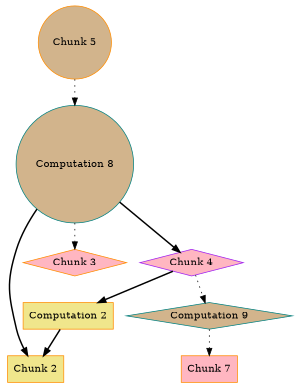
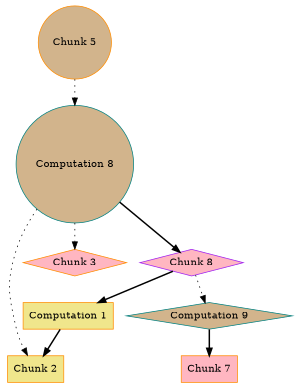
node "Chunk 4": label "Chunk 4" -> "Chunk 8"
edge "Computation 8" -> "Chunk 2": style bold -> dotted
node "Computation 2": label "Computation 2" -> "Computation 1"
edge "Computation 9" -> "Chunk 7": style dotted -> bold
